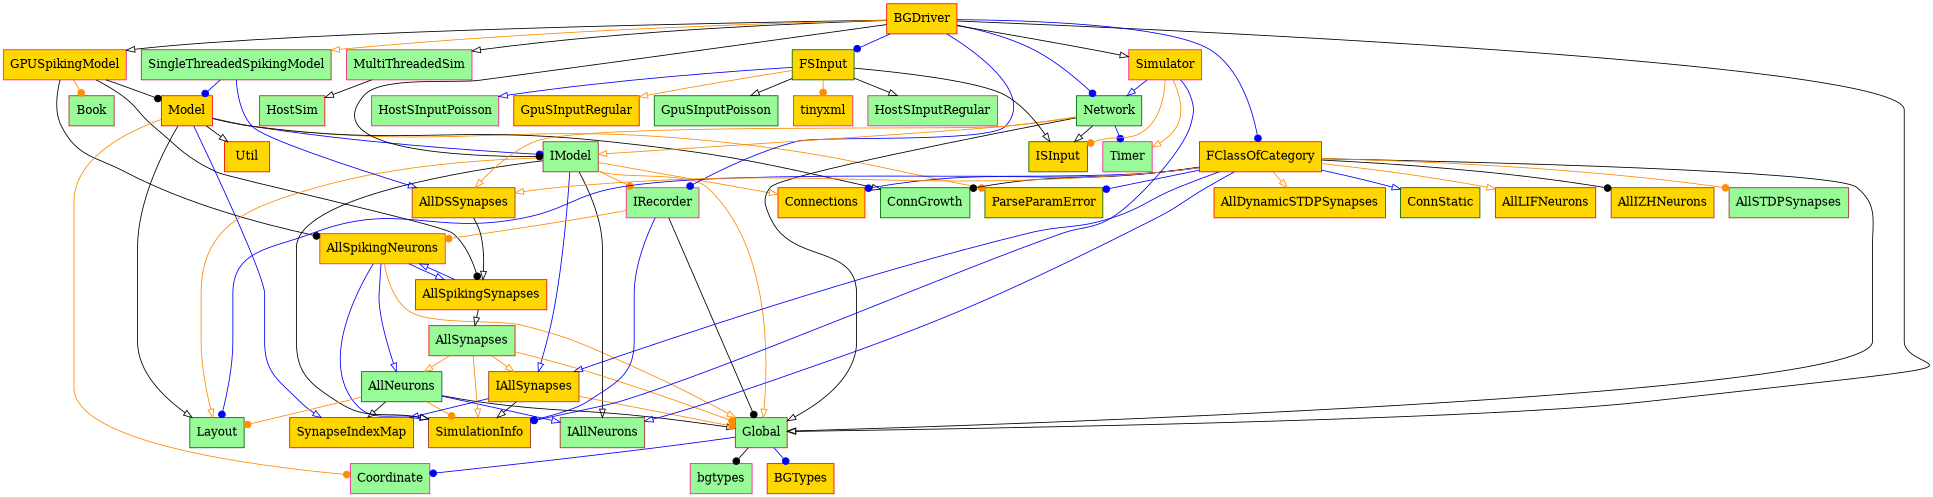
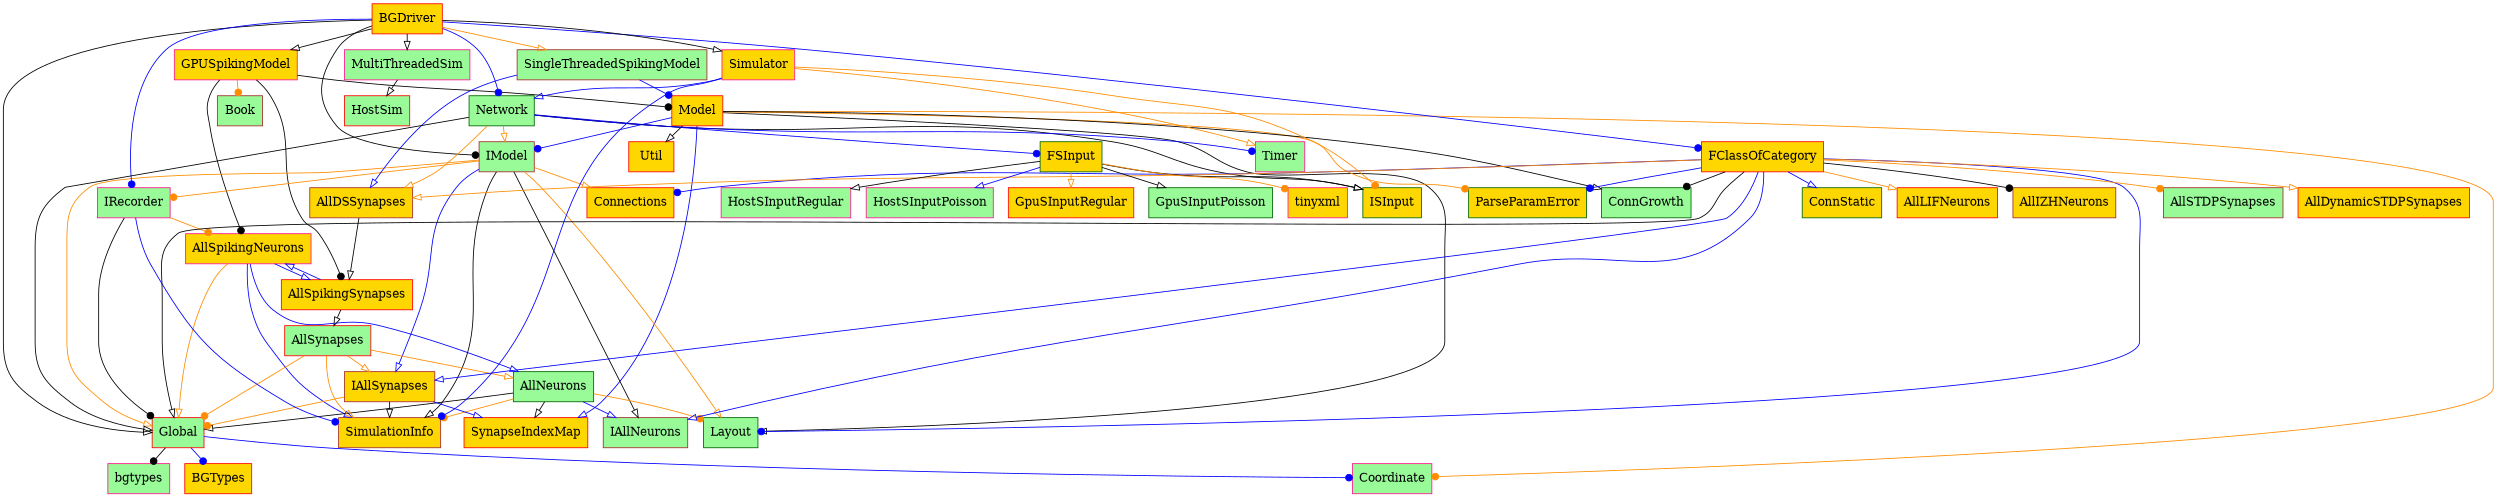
edge "BGDriver" -> "FSInput": now "Network" -> "FSInput"
